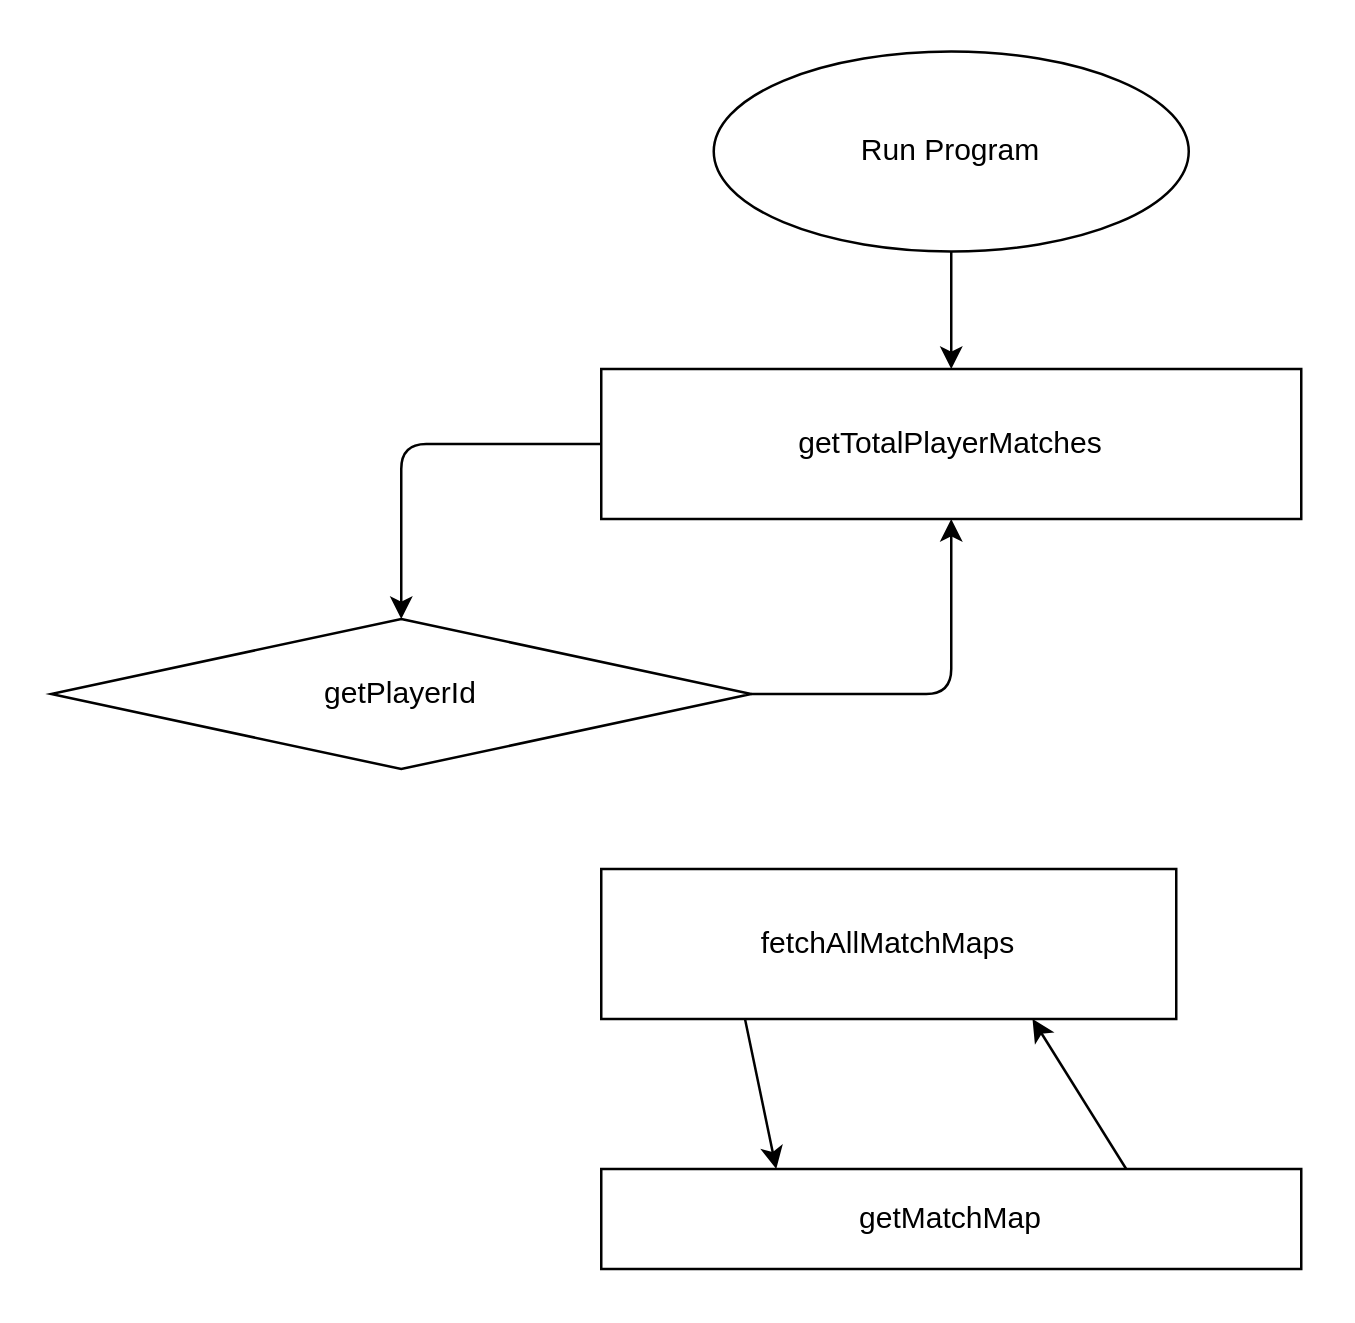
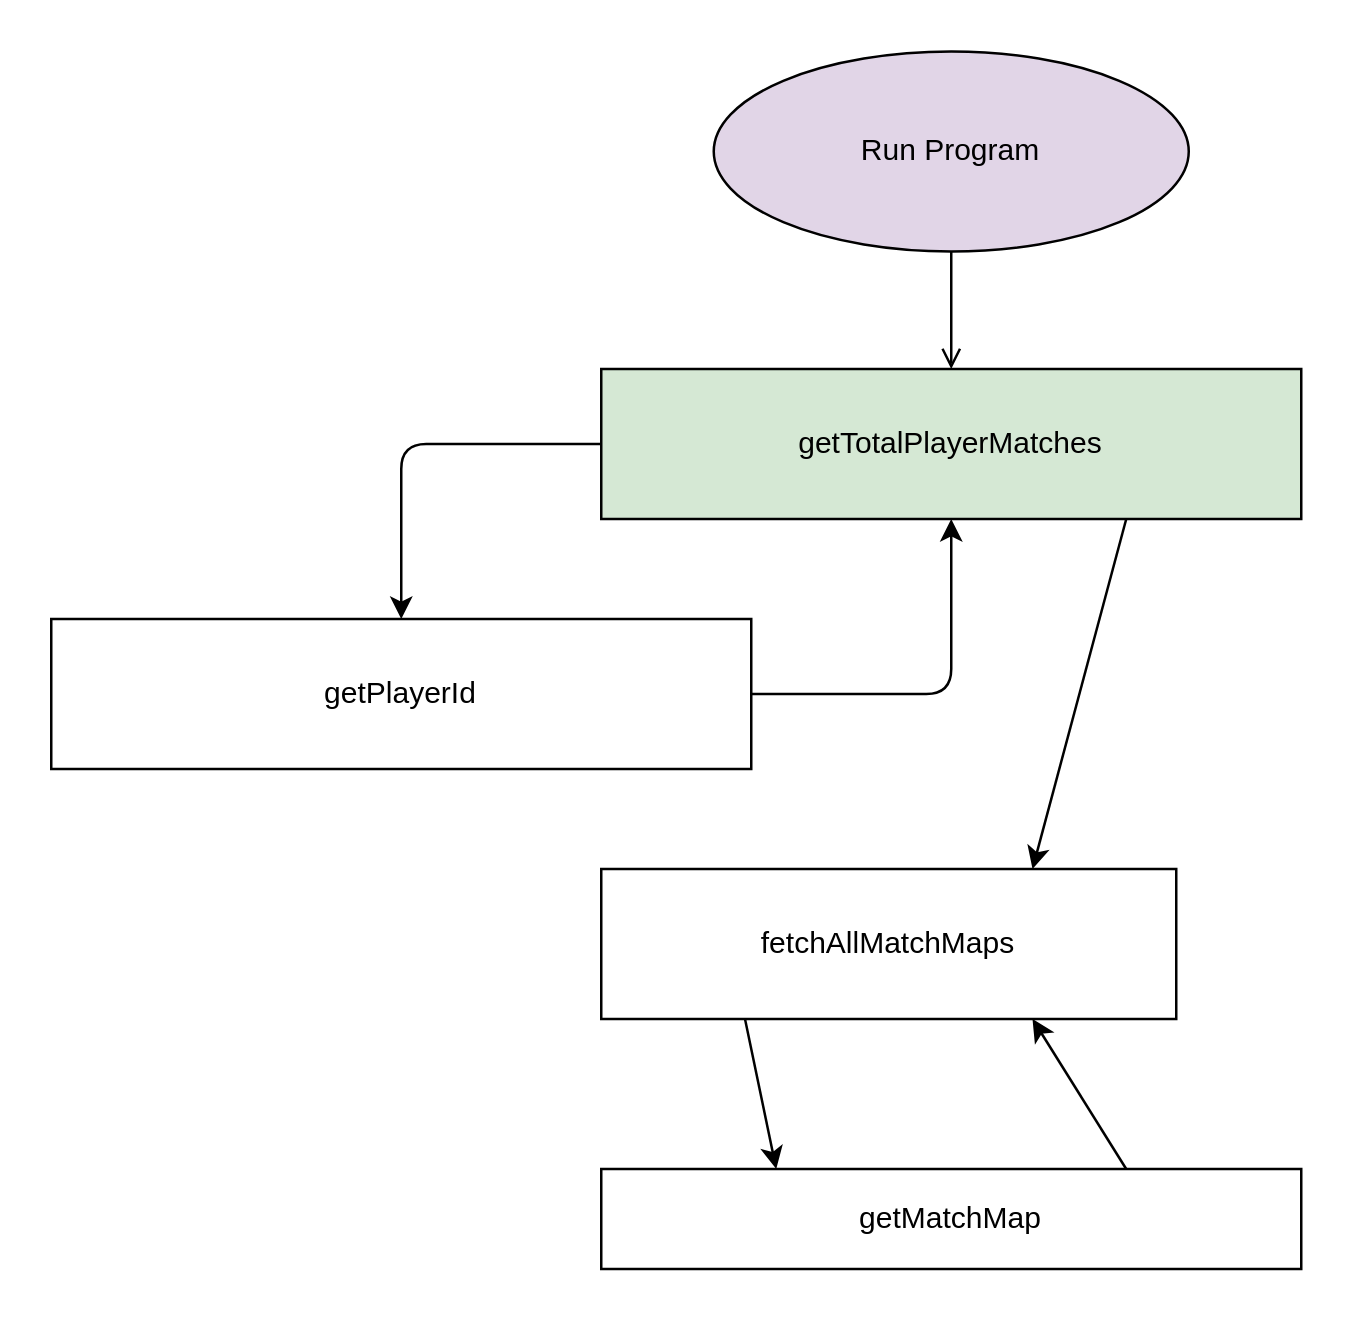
node "Run Program": fillcolor #ffffff -> #e1d5e7
edge "Run Program" -> "getTotalPlayerMatches": arrowhead classic -> open
node "getTotalPlayerMatches": fillcolor #ffffff -> #d5e8d4
edge "getTotalPlayerMatches" -> "fetchAllMatchMaps": added
node "getPlayerId": shape diamond -> rectangle
